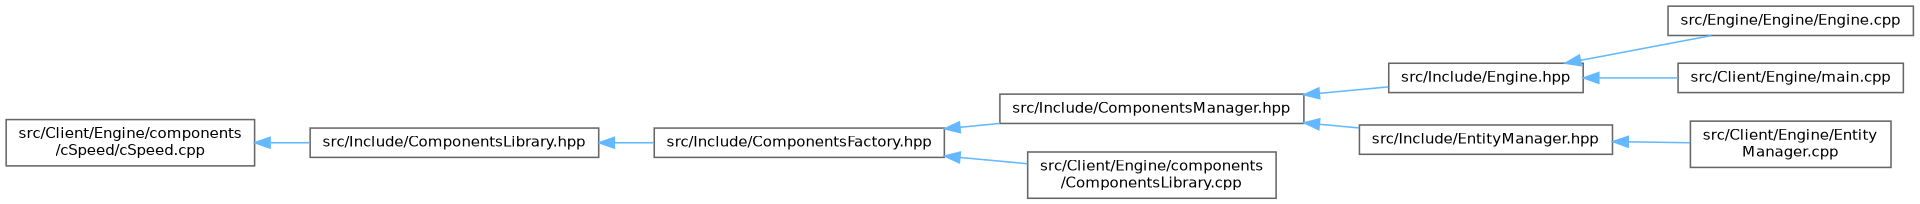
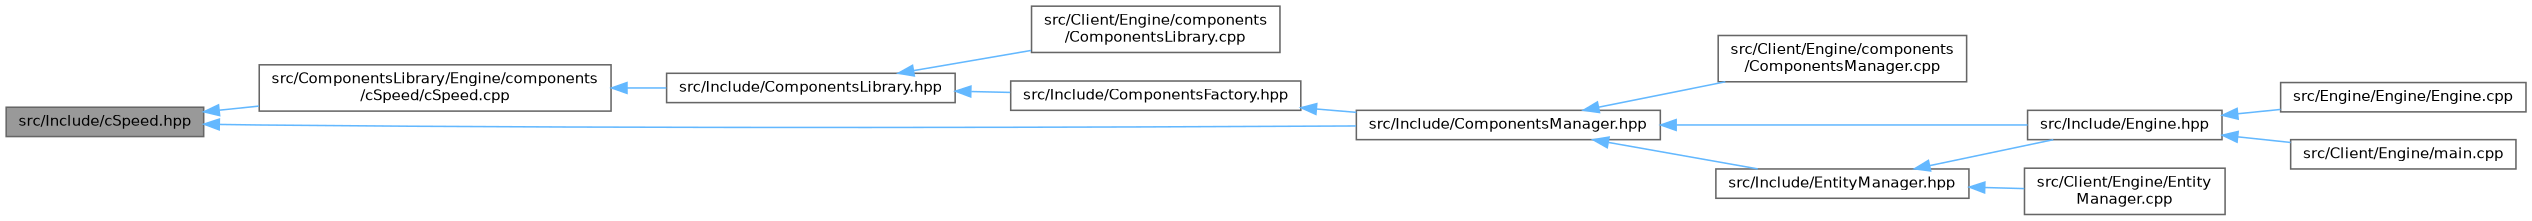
node "src/Client/Engine/components /ComponentsManager.cpp": added
node "src/Include/cSpeed.hpp": added
node "src/Client/Engine/components /cSpeed/cSpeed.cpp": label "src/Client/Engine/components /cSpeed/cSpeed.cpp" -> "src/ComponentsLibrary/Engine/components /cSpeed/cSpeed.cpp"
edge "src/Include/Engine.hpp" -> "src/Include/EntityManager.hpp": added
edge "src/Client/Engine/components /ComponentsLibrary.cpp" -> "src/Include/ComponentsFactory.hpp": now "src/Client/Engine/components /ComponentsLibrary.cpp" -> "src/Include/ComponentsLibrary.hpp"
